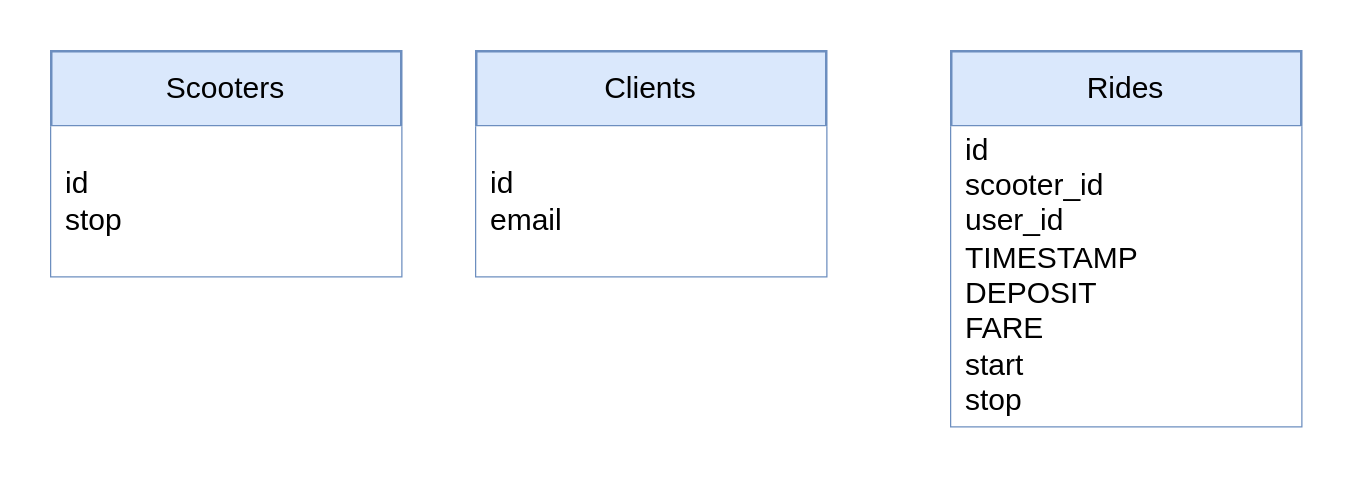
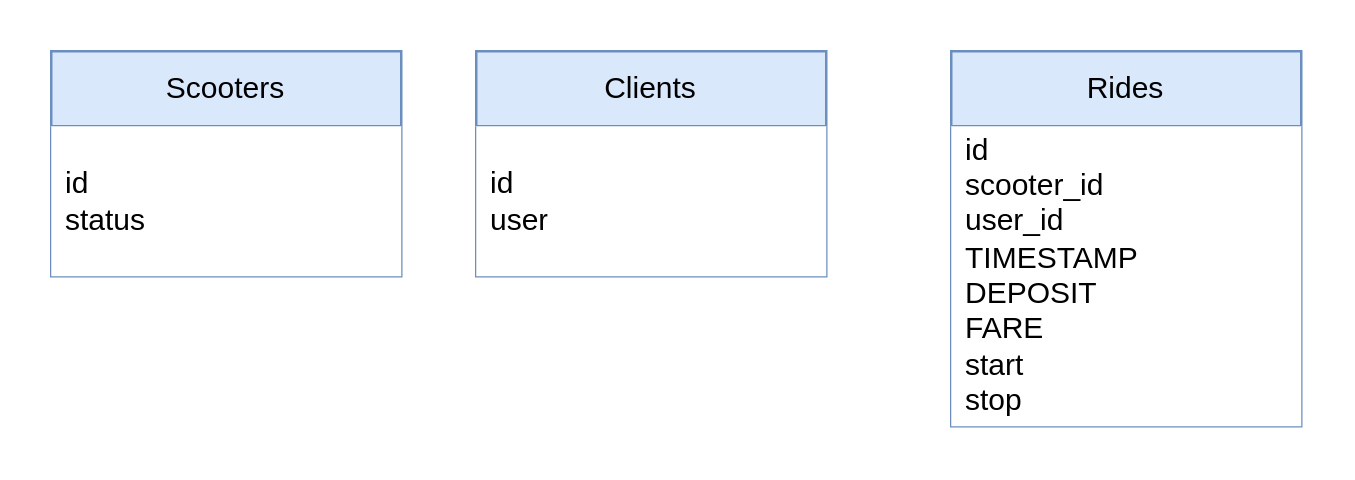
node "id stop": label "id stop" -> "id status"
node "id email": label "id email" -> "id user"
